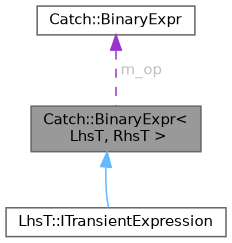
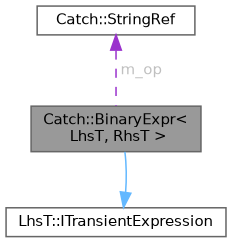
node "Catch::BinaryExpr": label "Catch::BinaryExpr" -> "Catch::StringRef"
edge "LhsT::ITransientExpression" -> "Catch::BinaryExpr< LhsT, RhsT >": reversed
